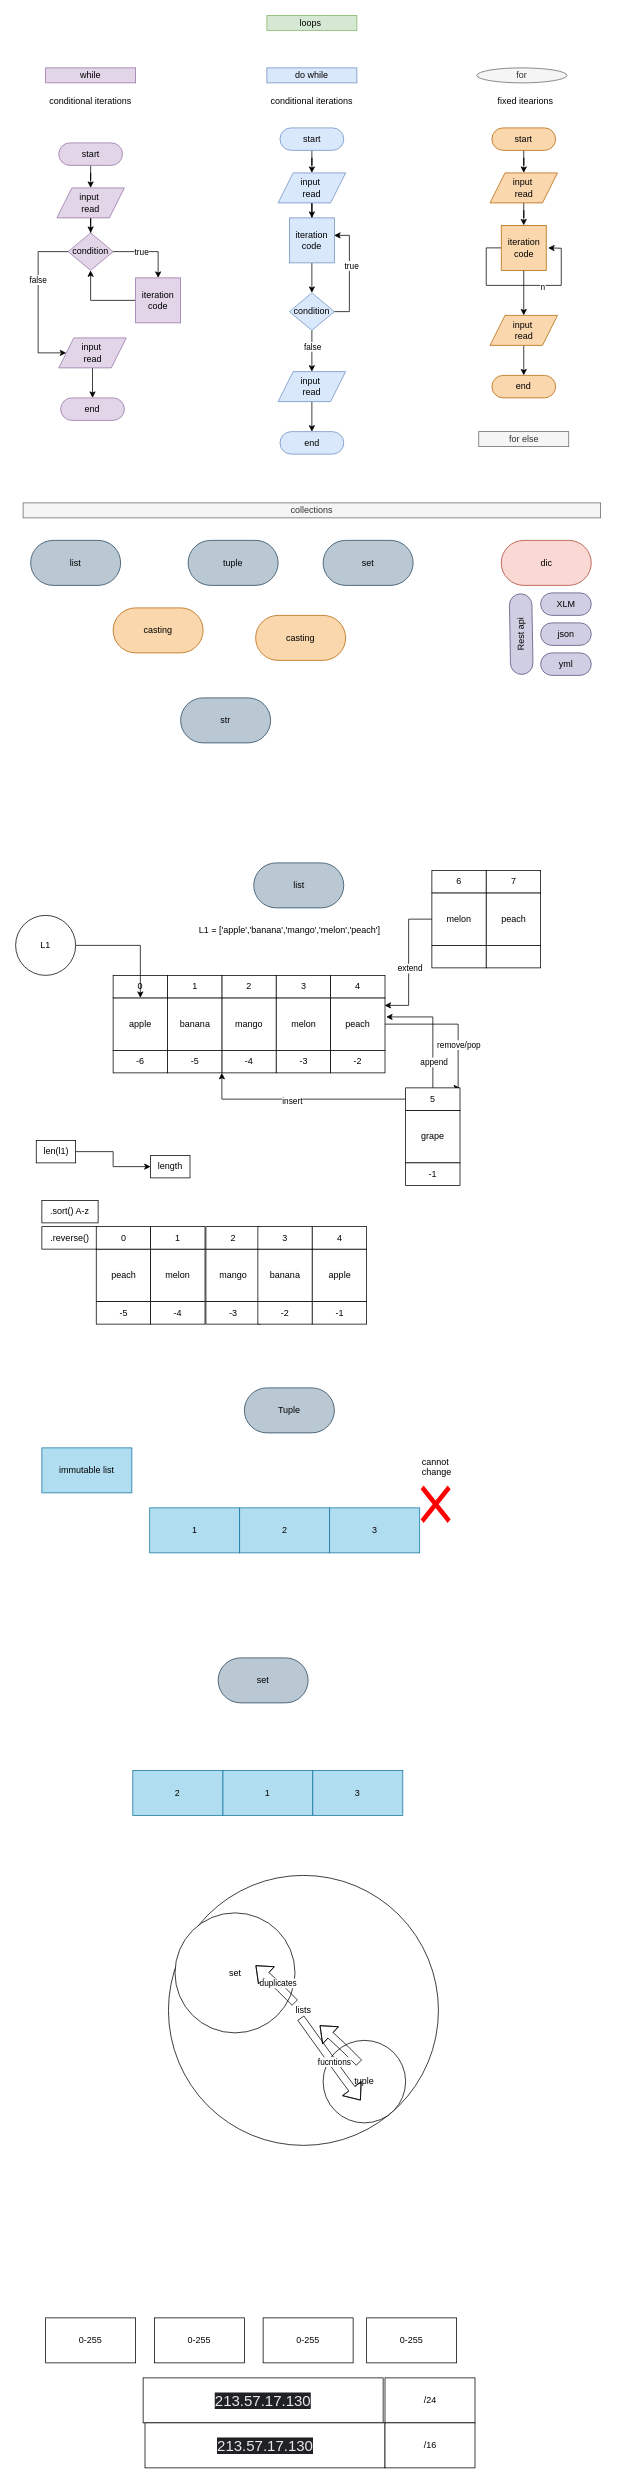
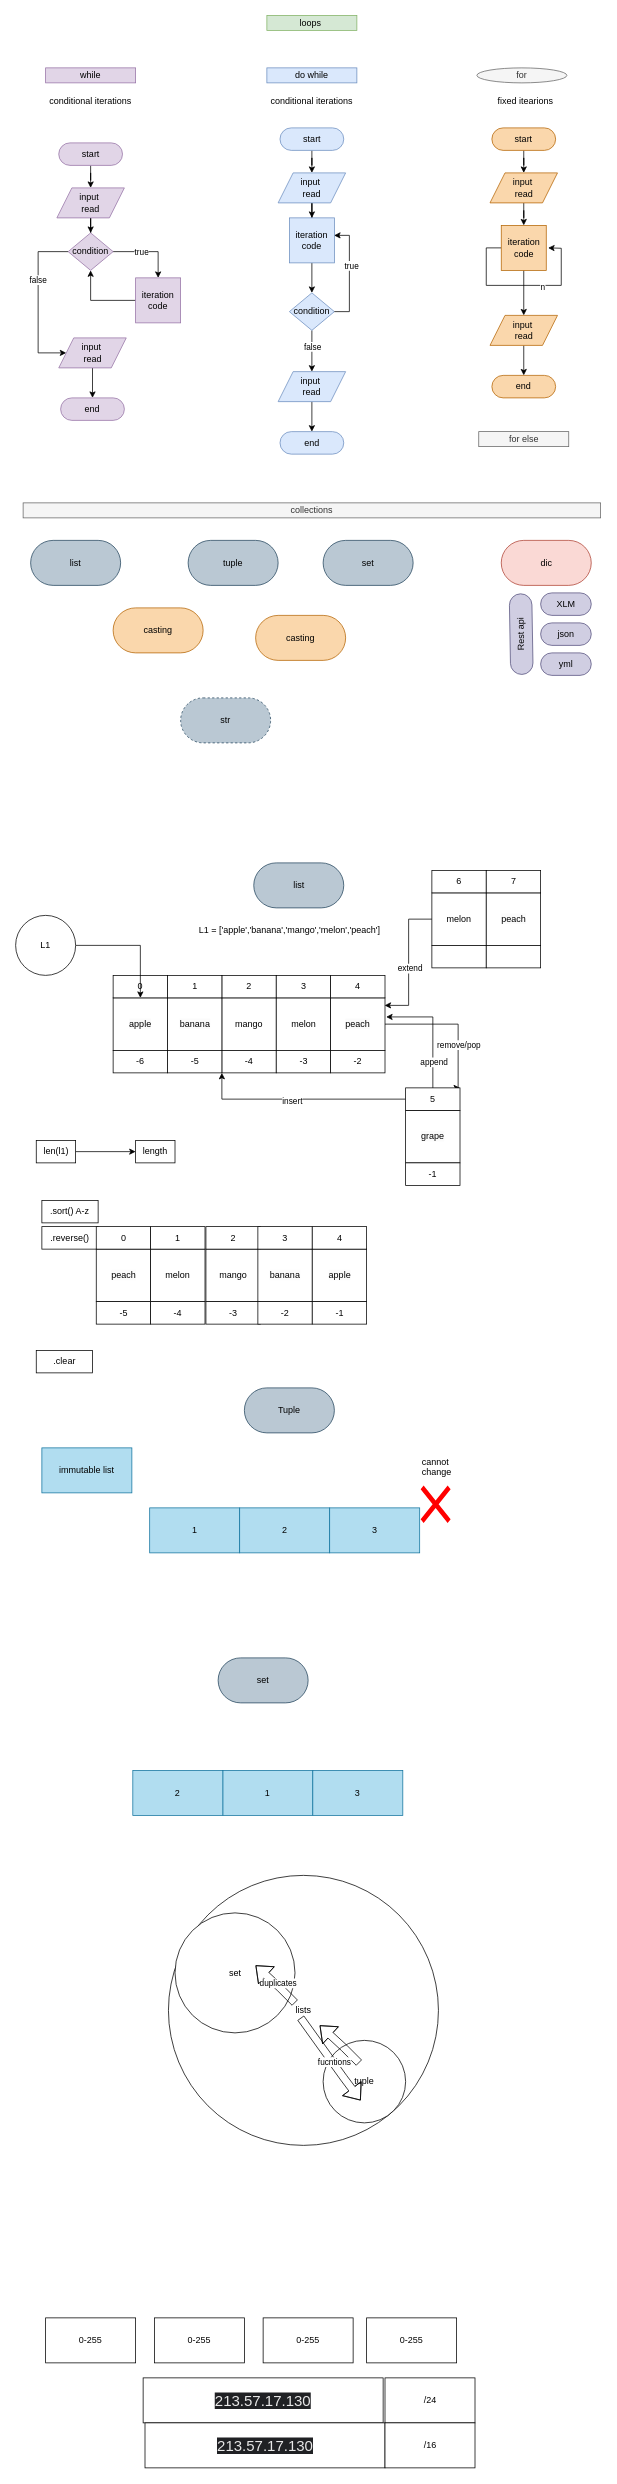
node "str": style solid -> dashed
node "length": moved (170, 1167) -> (155, 1152)
node ".clear": added
